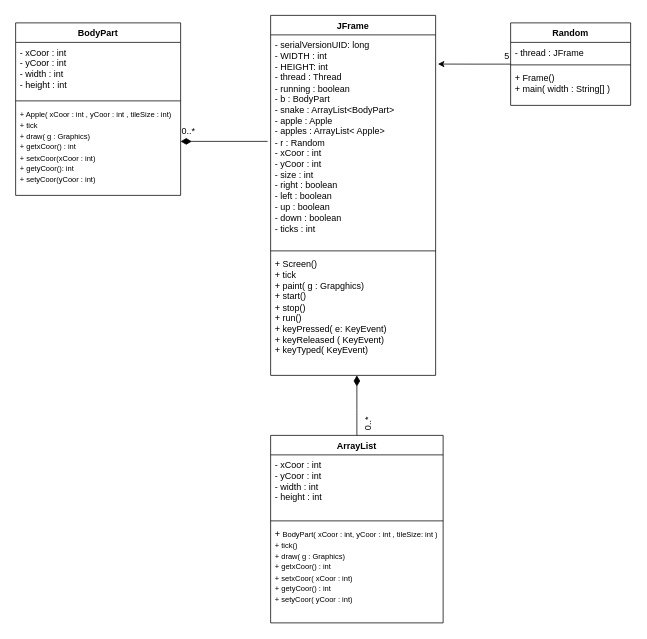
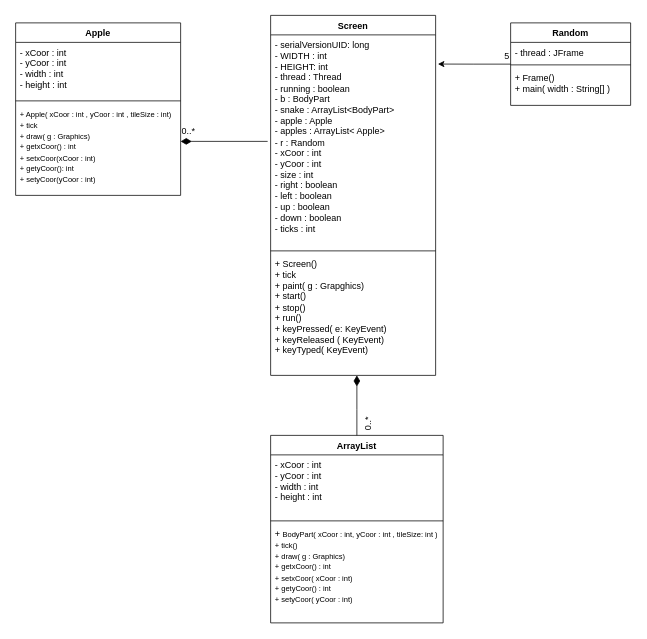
node "JFrame": label "JFrame" -> "Screen"
node "BodyPart": label "BodyPart" -> "Apple"
